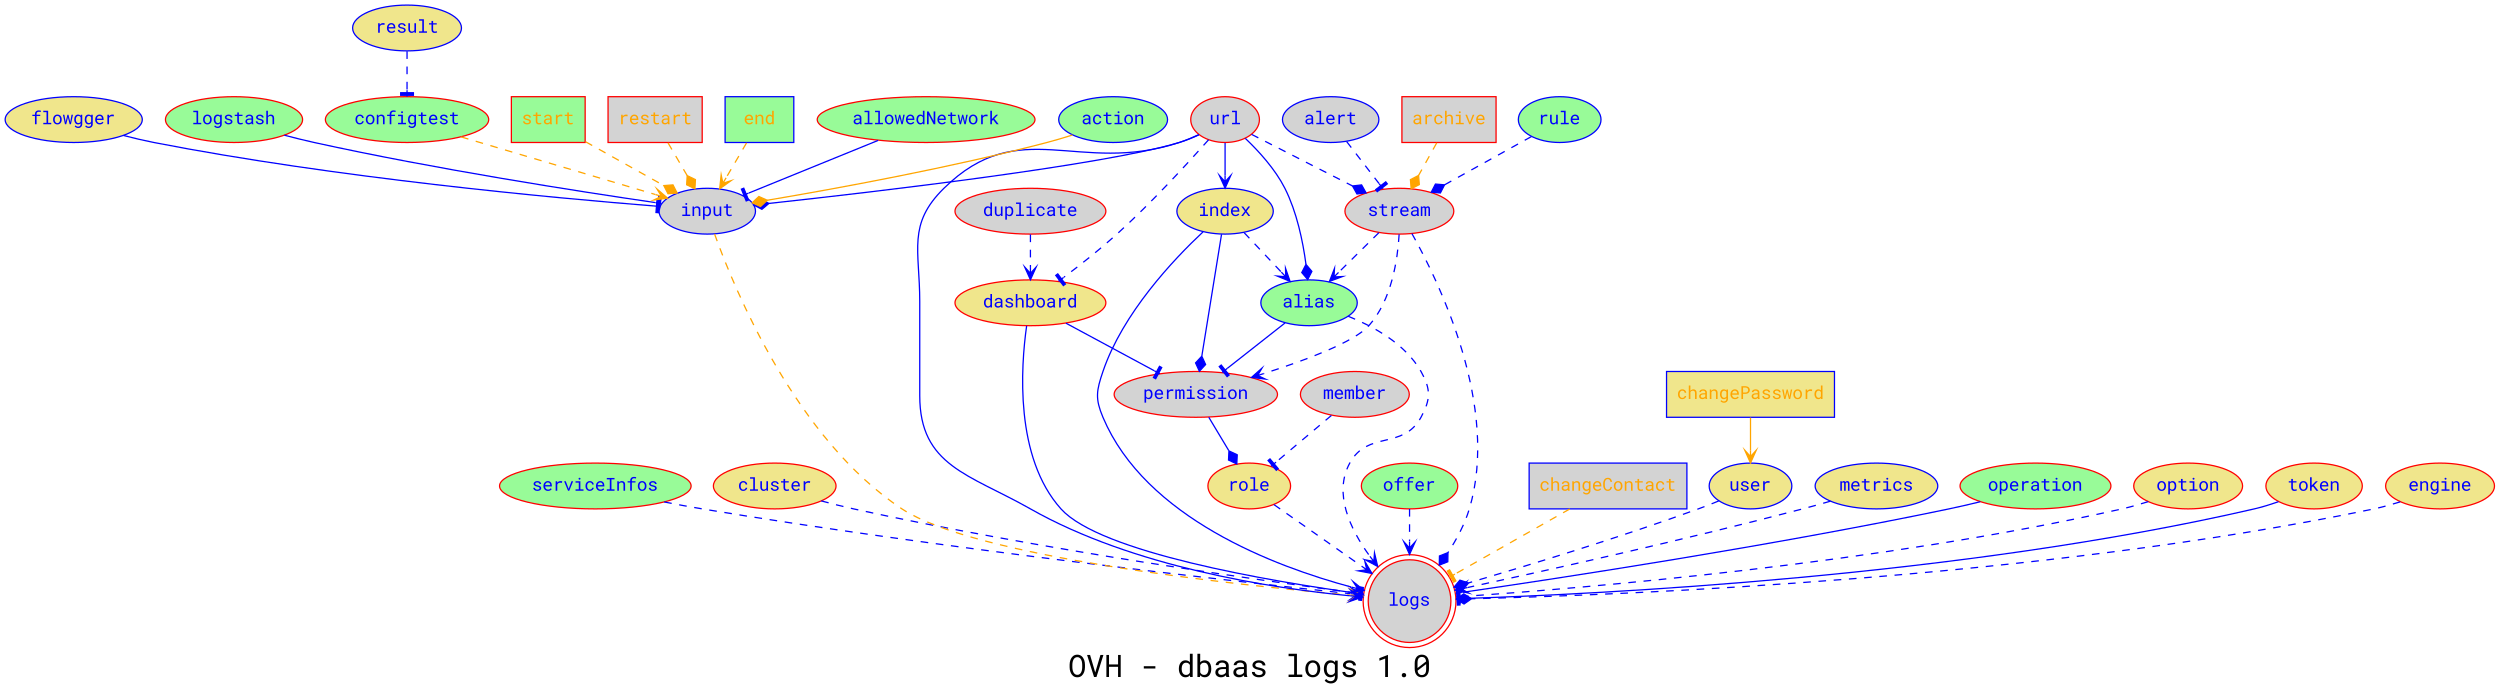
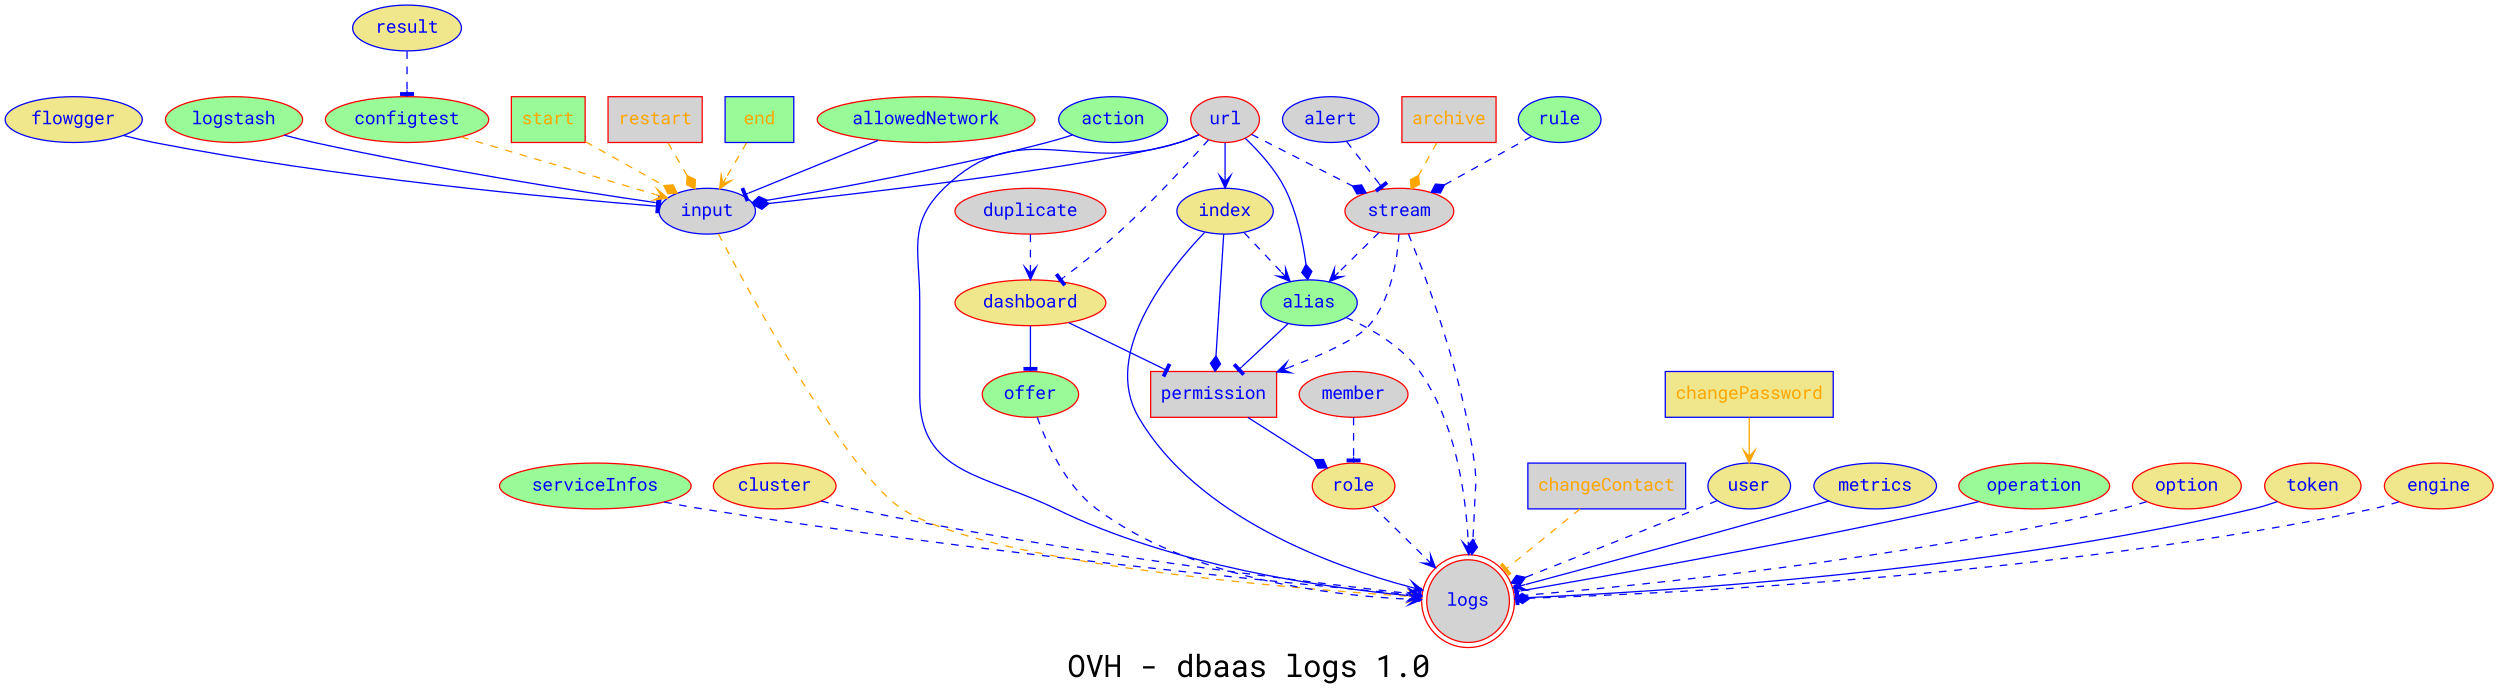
edge "action" -> "input": color orange -> blue
node "permission": shape ellipse -> box
edge "dashboard" -> "logs": now "dashboard" -> "offer"
edge "metrics" -> "logs": style dashed -> solid
